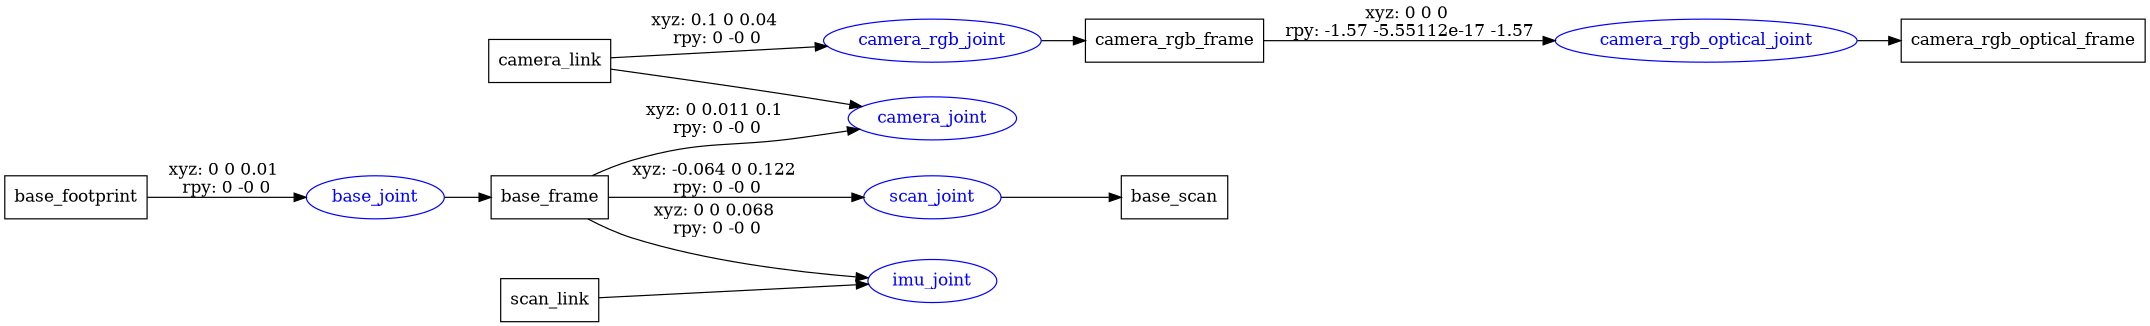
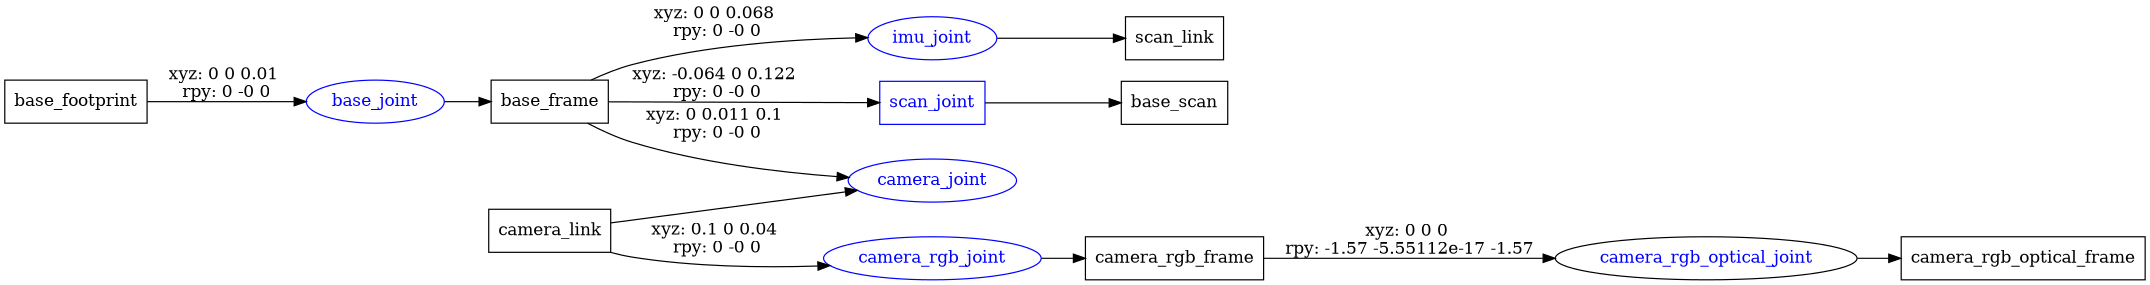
node "camera_rgb_optical_joint": color blue -> black
node "scan_joint": shape ellipse -> box
edge "scan_link" -> "imu_joint": reversed
